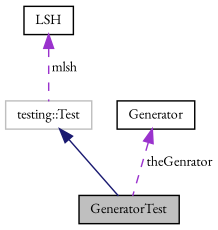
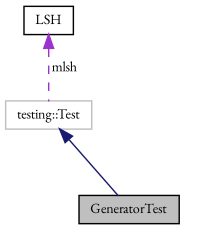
node "Generator": removed
